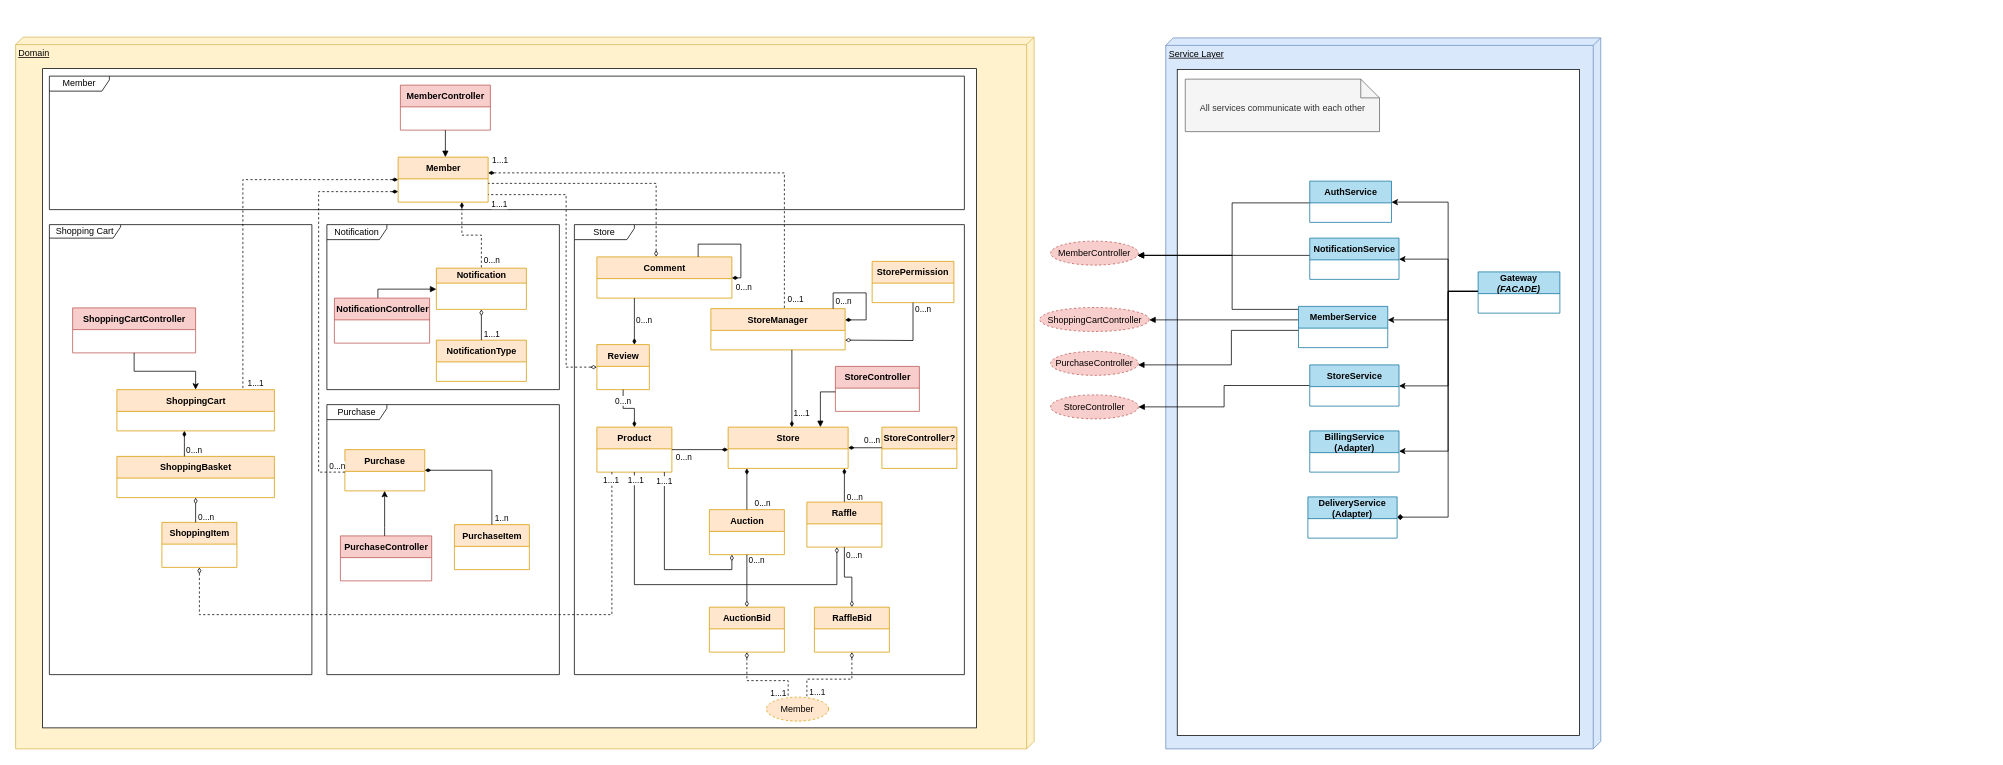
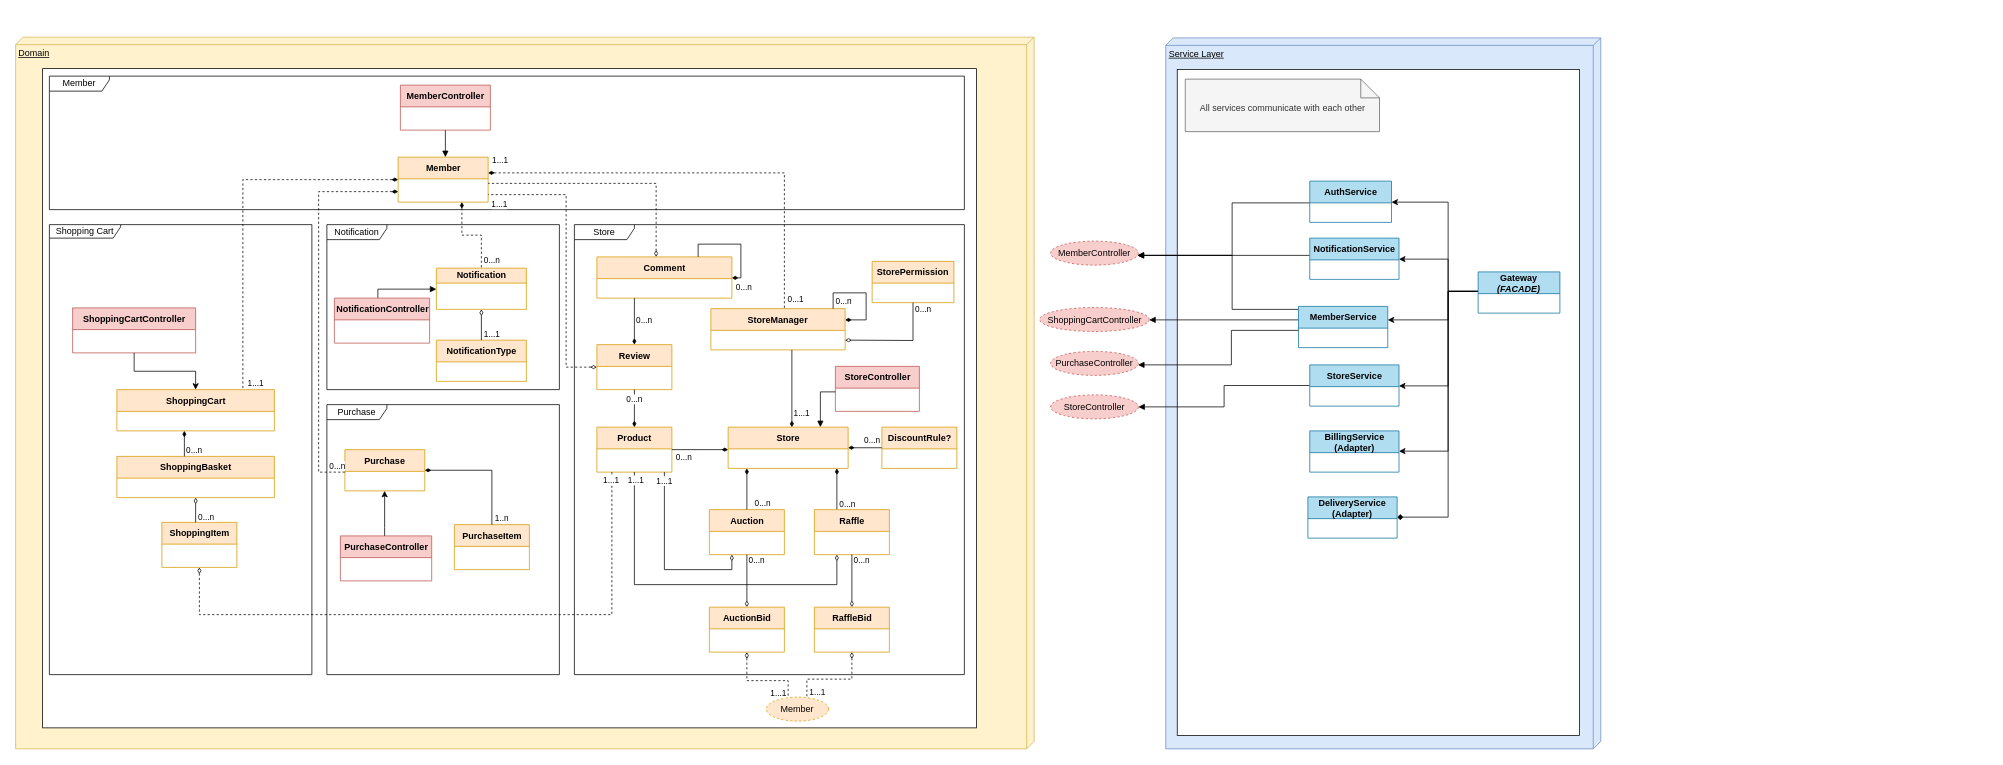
node "Review": size 53x45 -> 75x45
node "StoreController?": label "StoreController?" -> "DiscountRule?"
node "Raffle": moved (844, 525) -> (852, 532)
